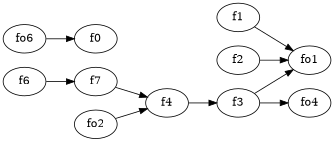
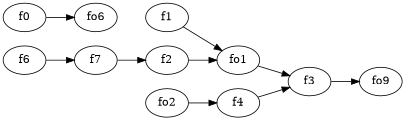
edge "fo6" -> "f0": reversed
edge "f3" -> "fo1": reversed
edge "f7" -> "f4": now "f7" -> "f2"
node "fo4": label "fo4" -> "fo9"
